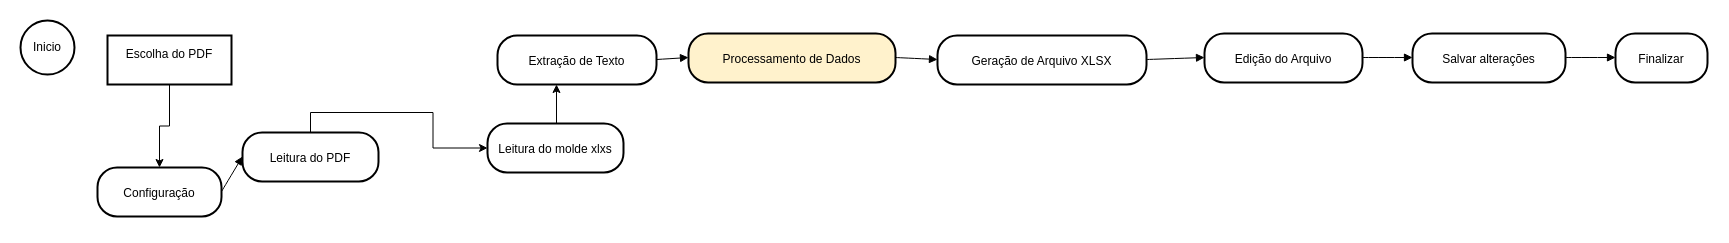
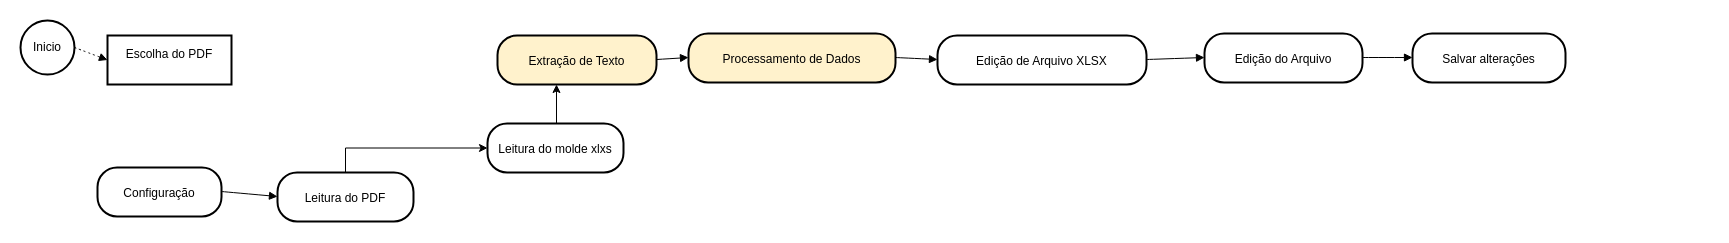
edge "Inicio" -> "Escolha do PDF": added
edge "Salvar alterações" -> "Finalizar": removed
node "Finalizar": removed
node "Extração de Texto": fillcolor #ffffff -> #fff2cc
node "Geração de Arquivo XLSX": label "Geração de Arquivo XLSX" -> "Edição de Arquivo XLSX"
edge "Escolha do PDF" -> "Configuração": removed
node "Leitura do PDF": moved (311, 157) -> (346, 197)
